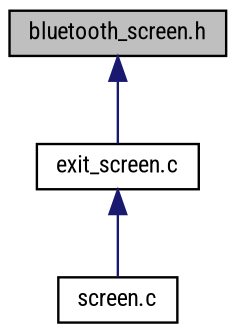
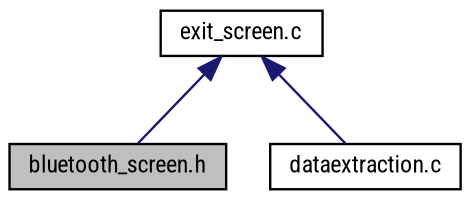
edge "exit_screen.c" -> "bluetooth_screen.h": reversed
node "screen.c": label "screen.c" -> "dataextraction.c"
